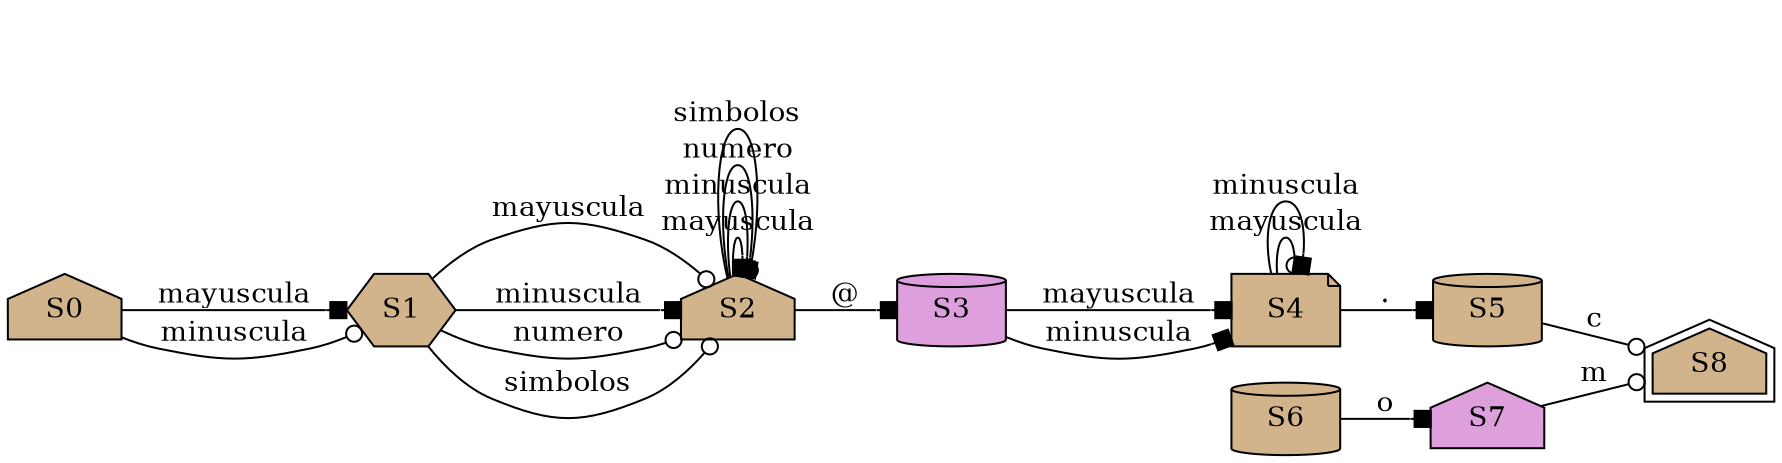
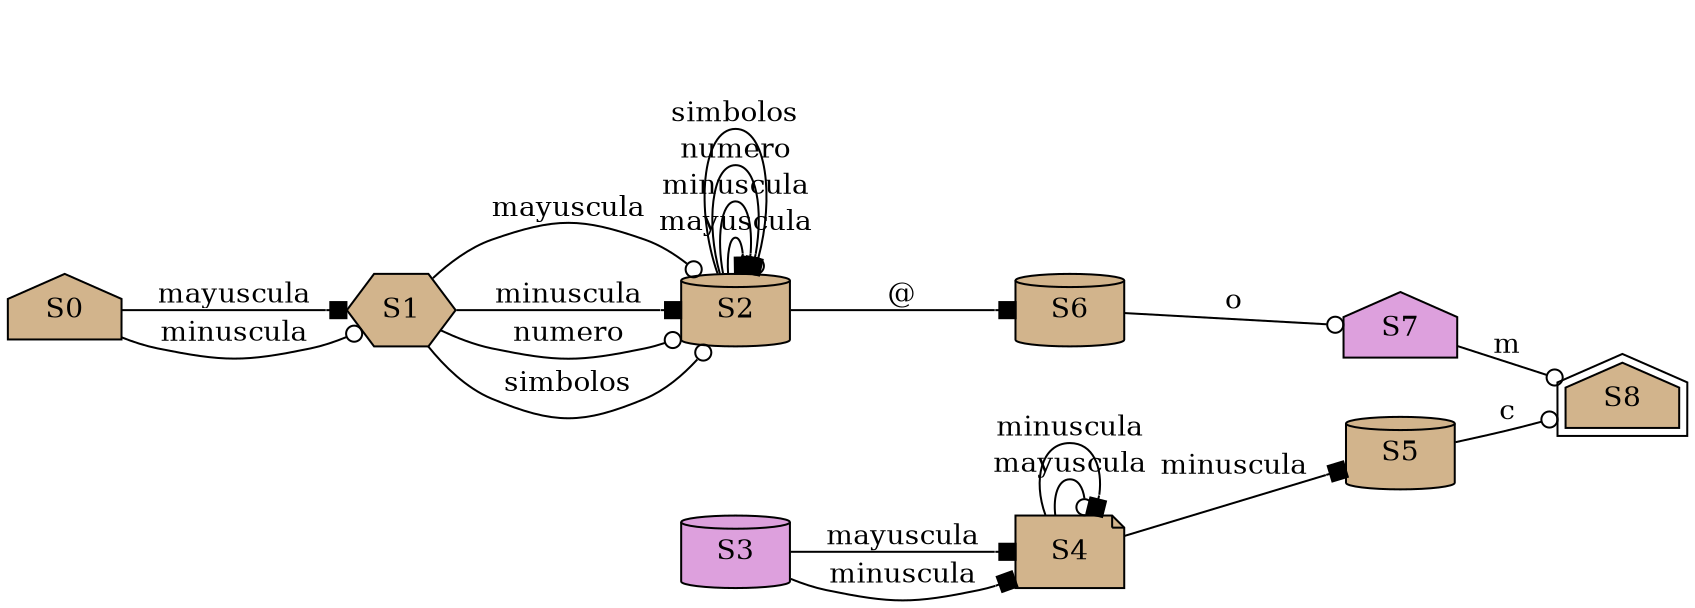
edge "S4" -> "S5": label "." -> "minuscula"
node "S2": shape house -> cylinder
edge "S2" -> "S3": now "S2" -> "S6"
edge "S6" -> "S7": arrowhead box -> odot
